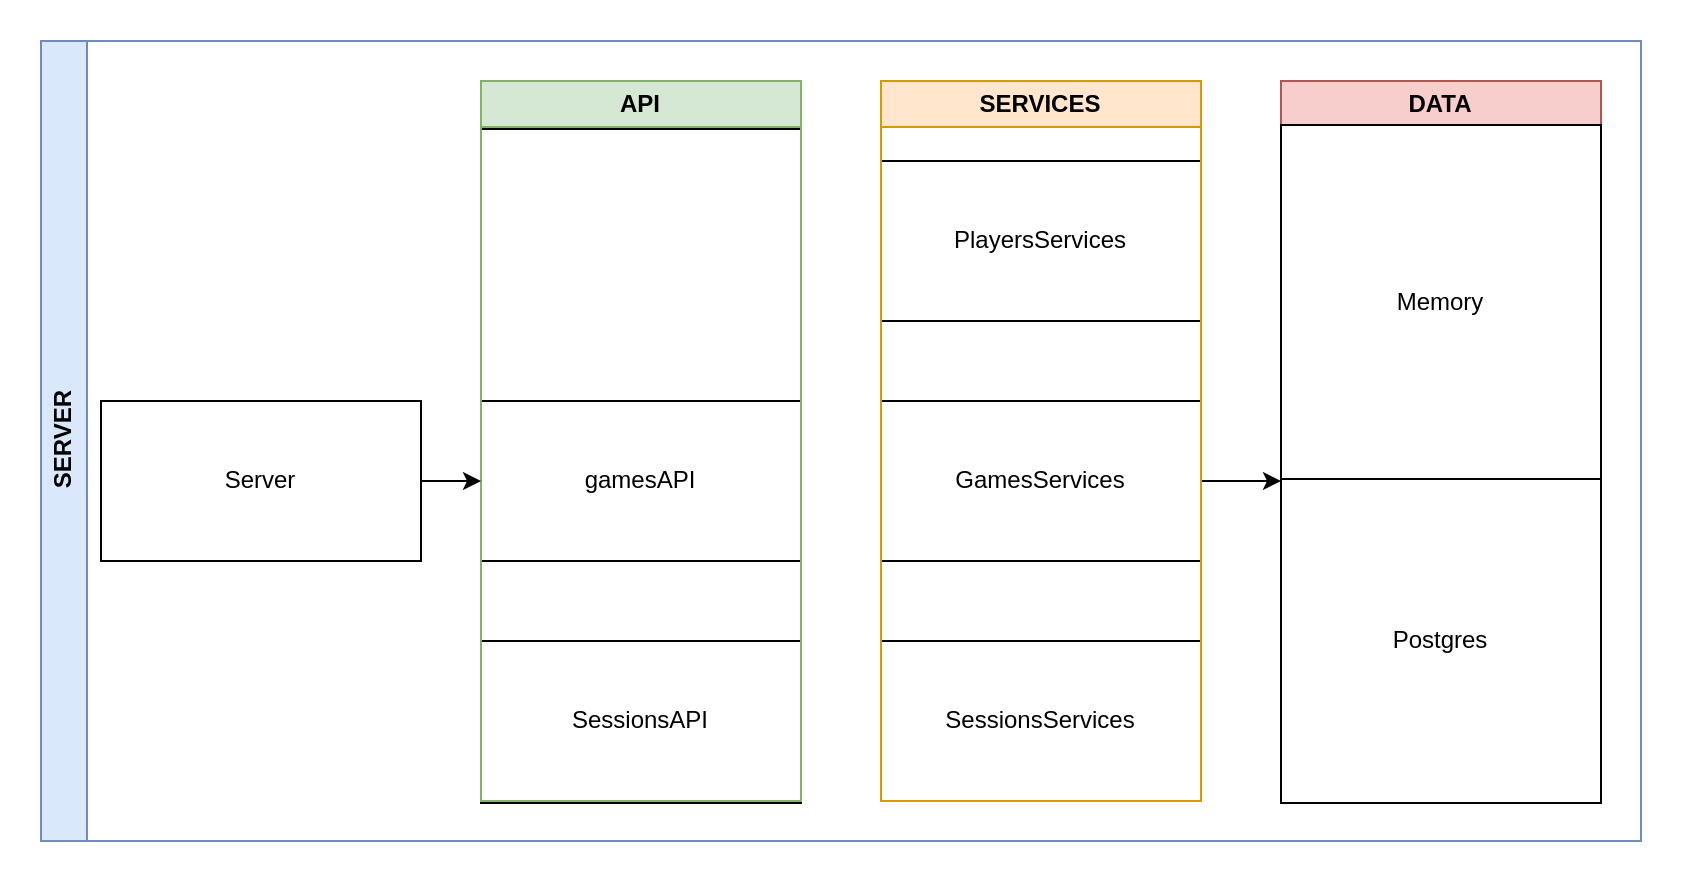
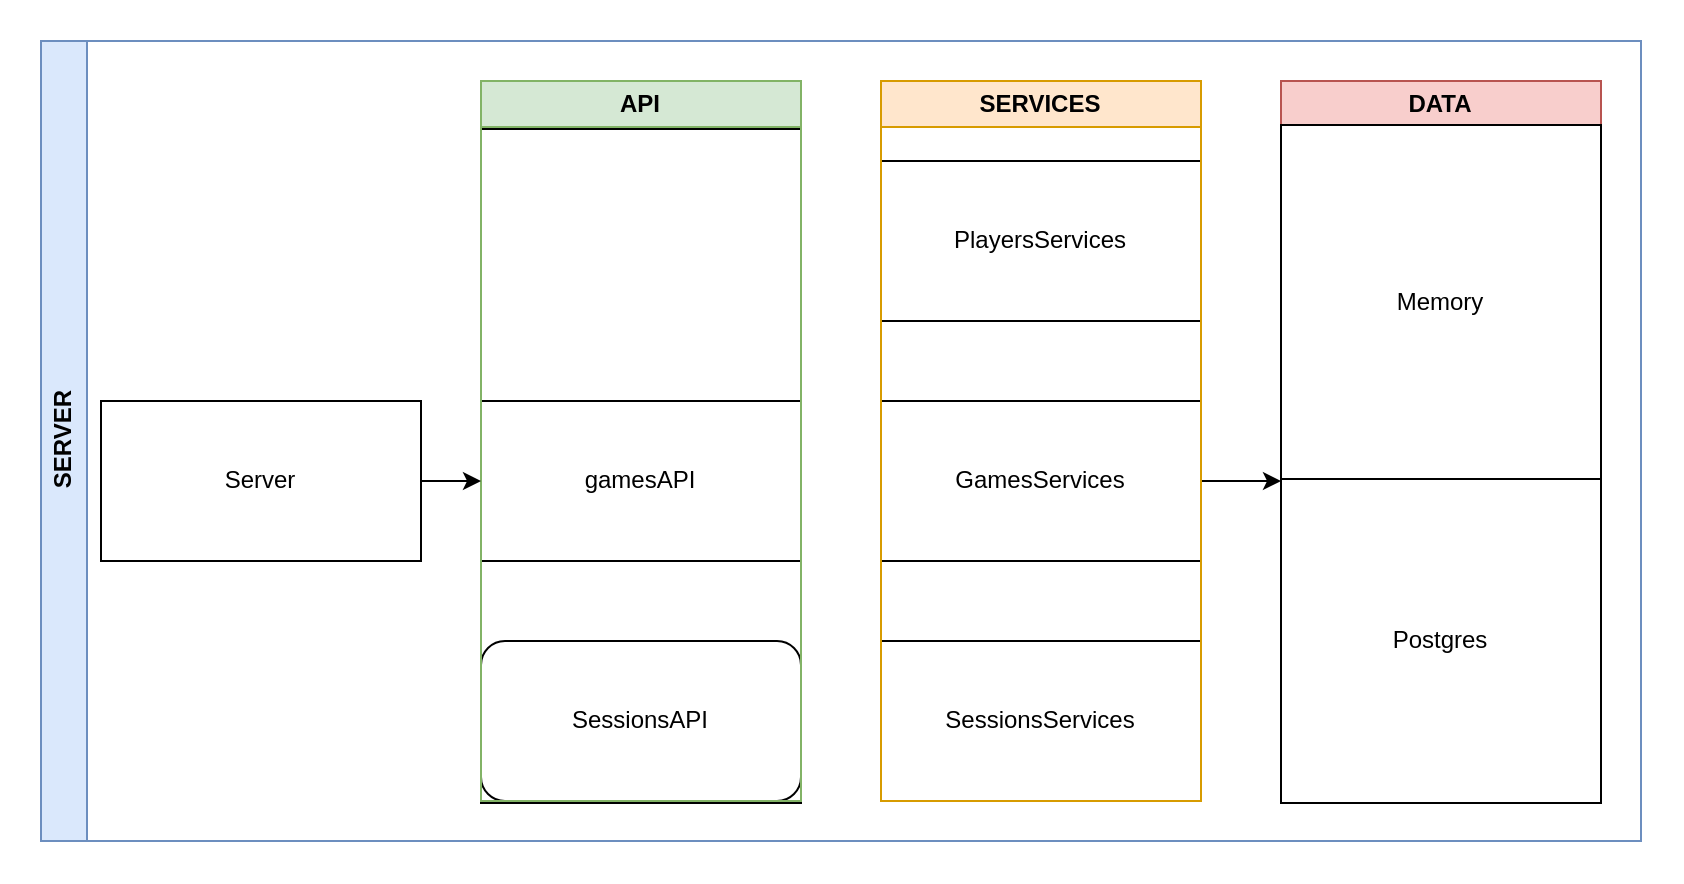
node "SessionsAPI": shape rectangle -> rounded rectangle
